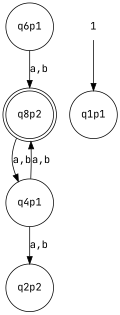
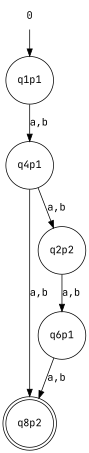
node "1": label "1" -> "0"
edge "q8p2" -> "q4p1": now "q1p1" -> "q4p1"
edge "q2p2" -> "q6p1": added, label "a,b"
